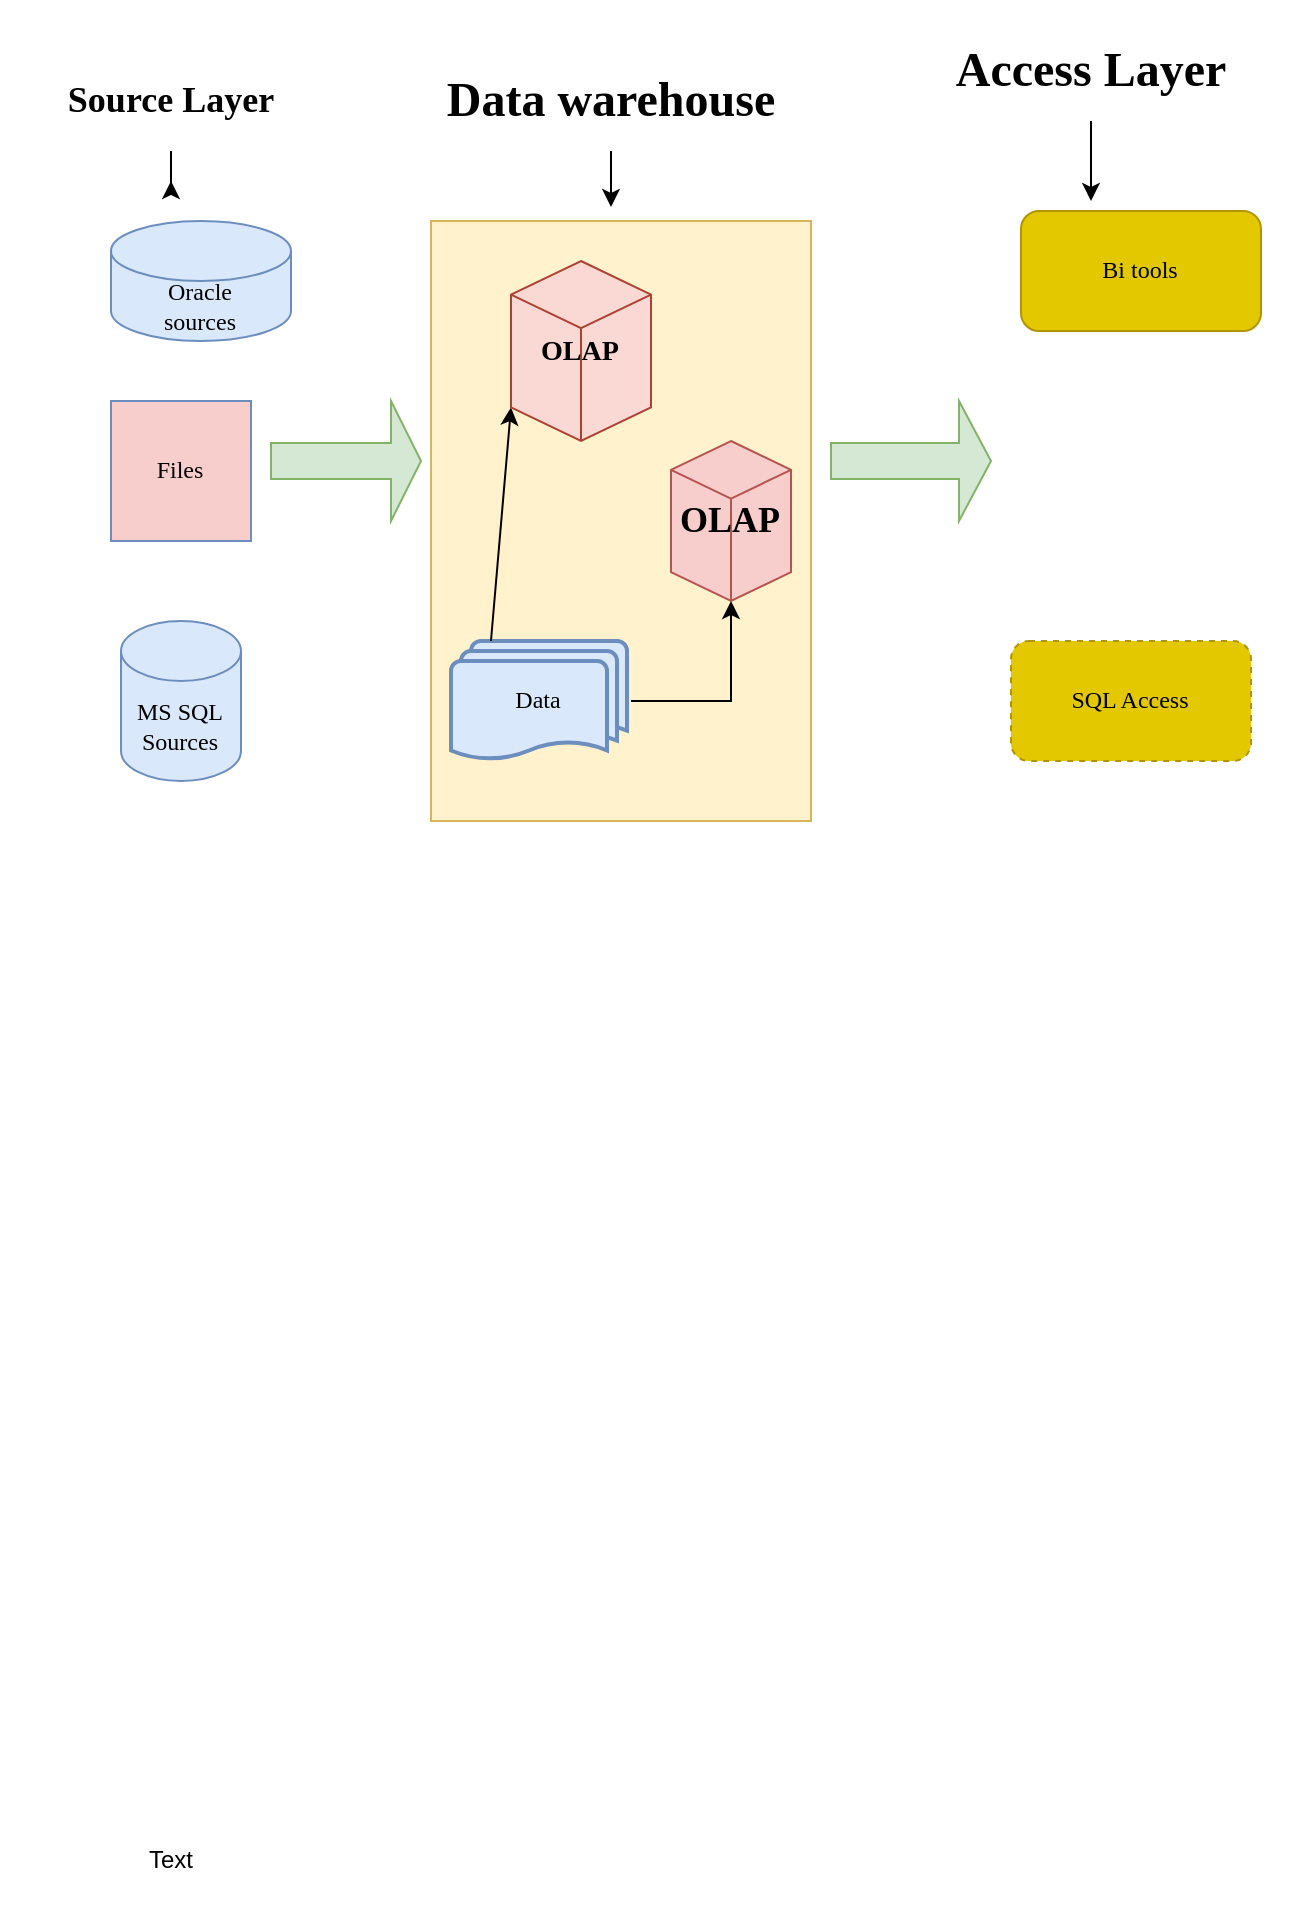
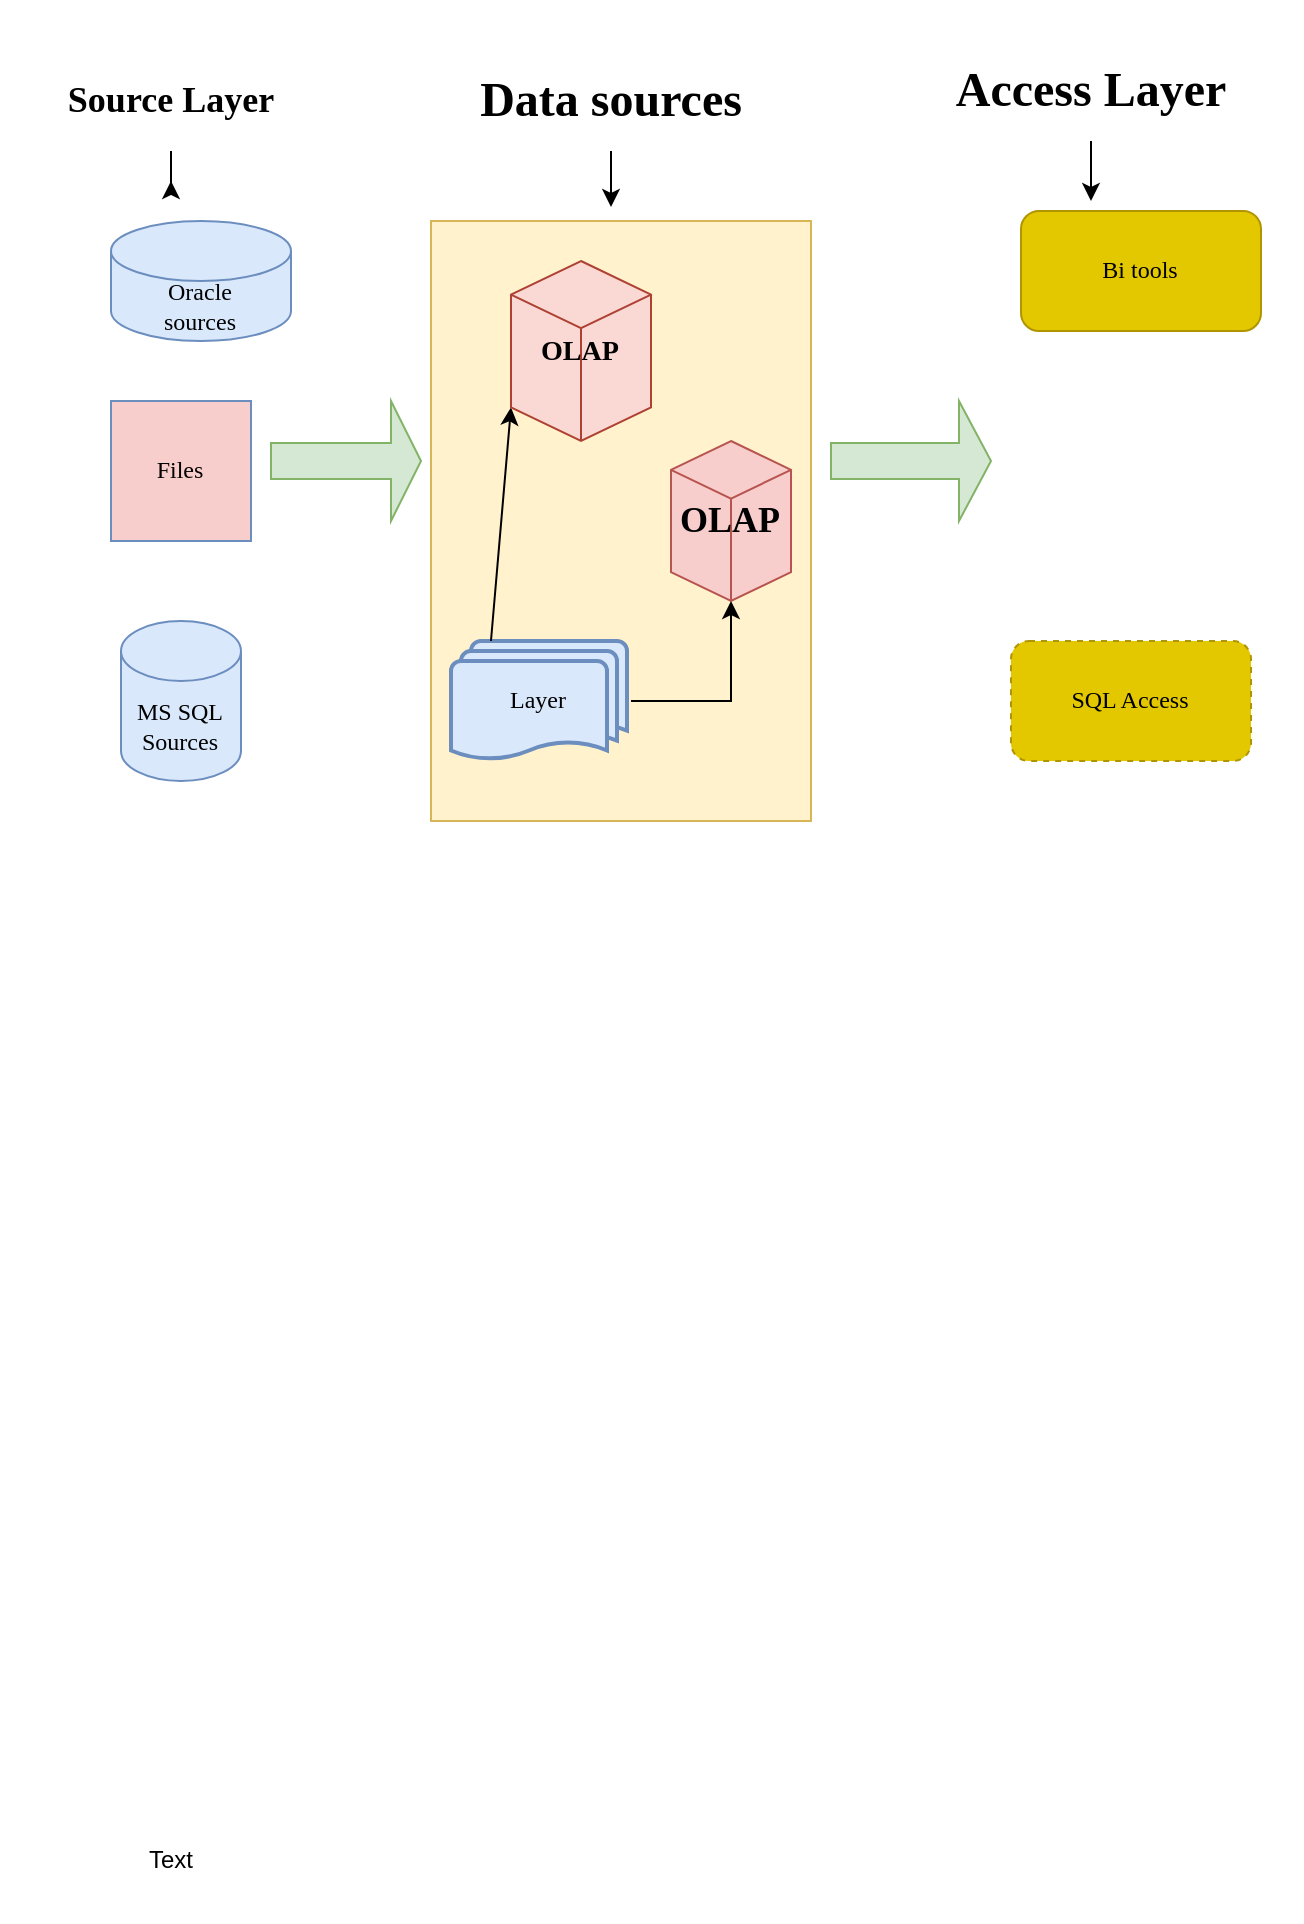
node "Access Layer": moved (1091, 71) -> (1091, 91)
node "Data warehouse": label "Data warehouse" -> "Data sources"
node "Data": label "Data" -> "Layer"
